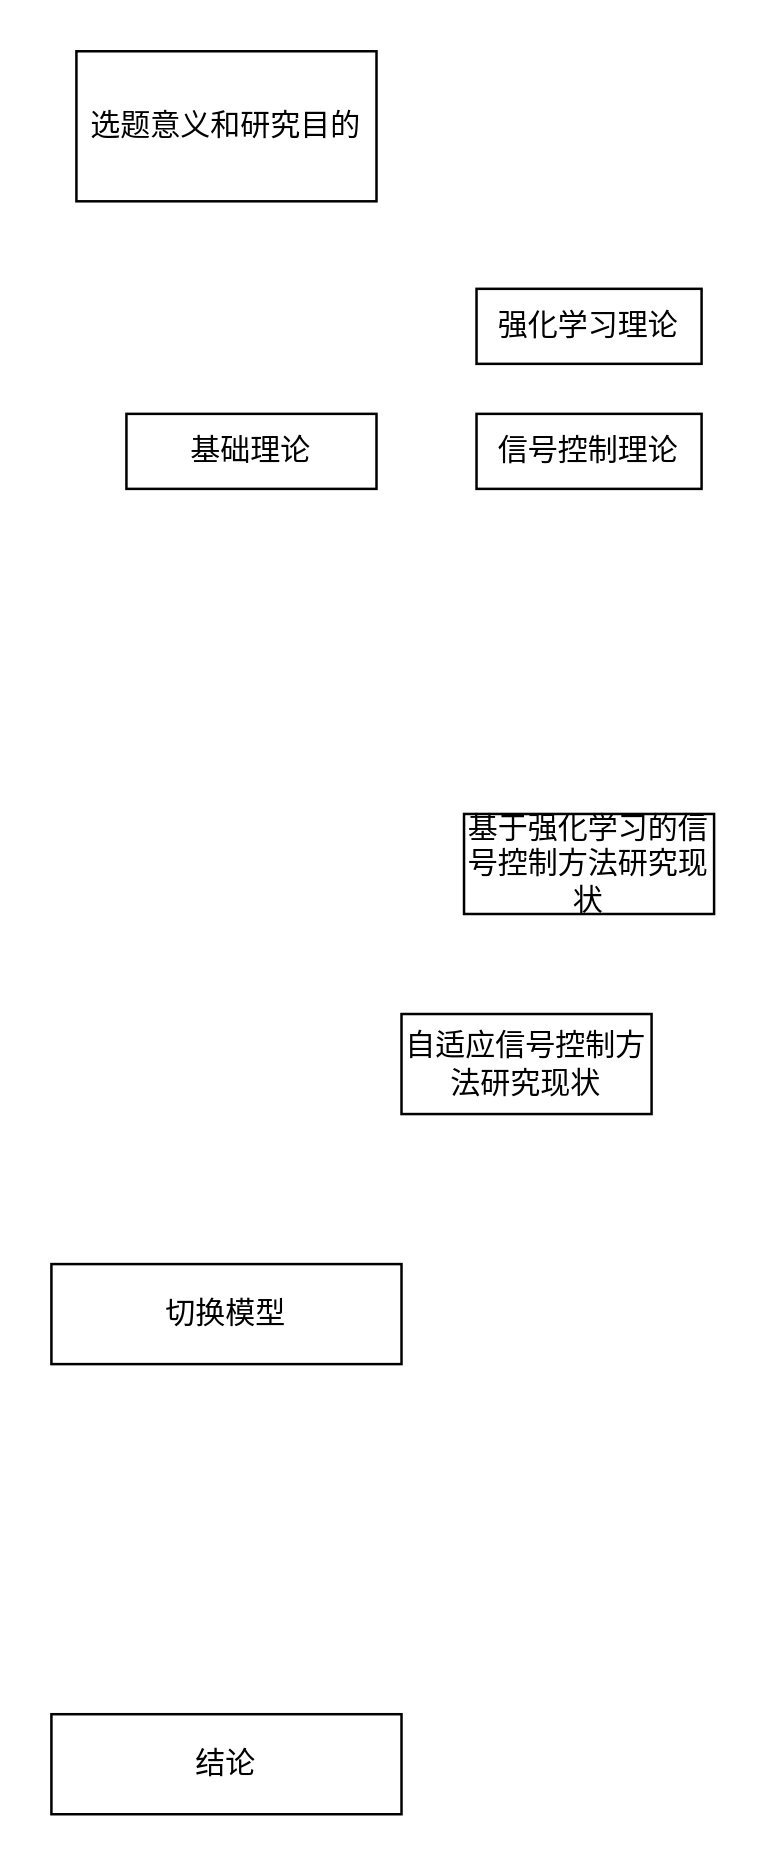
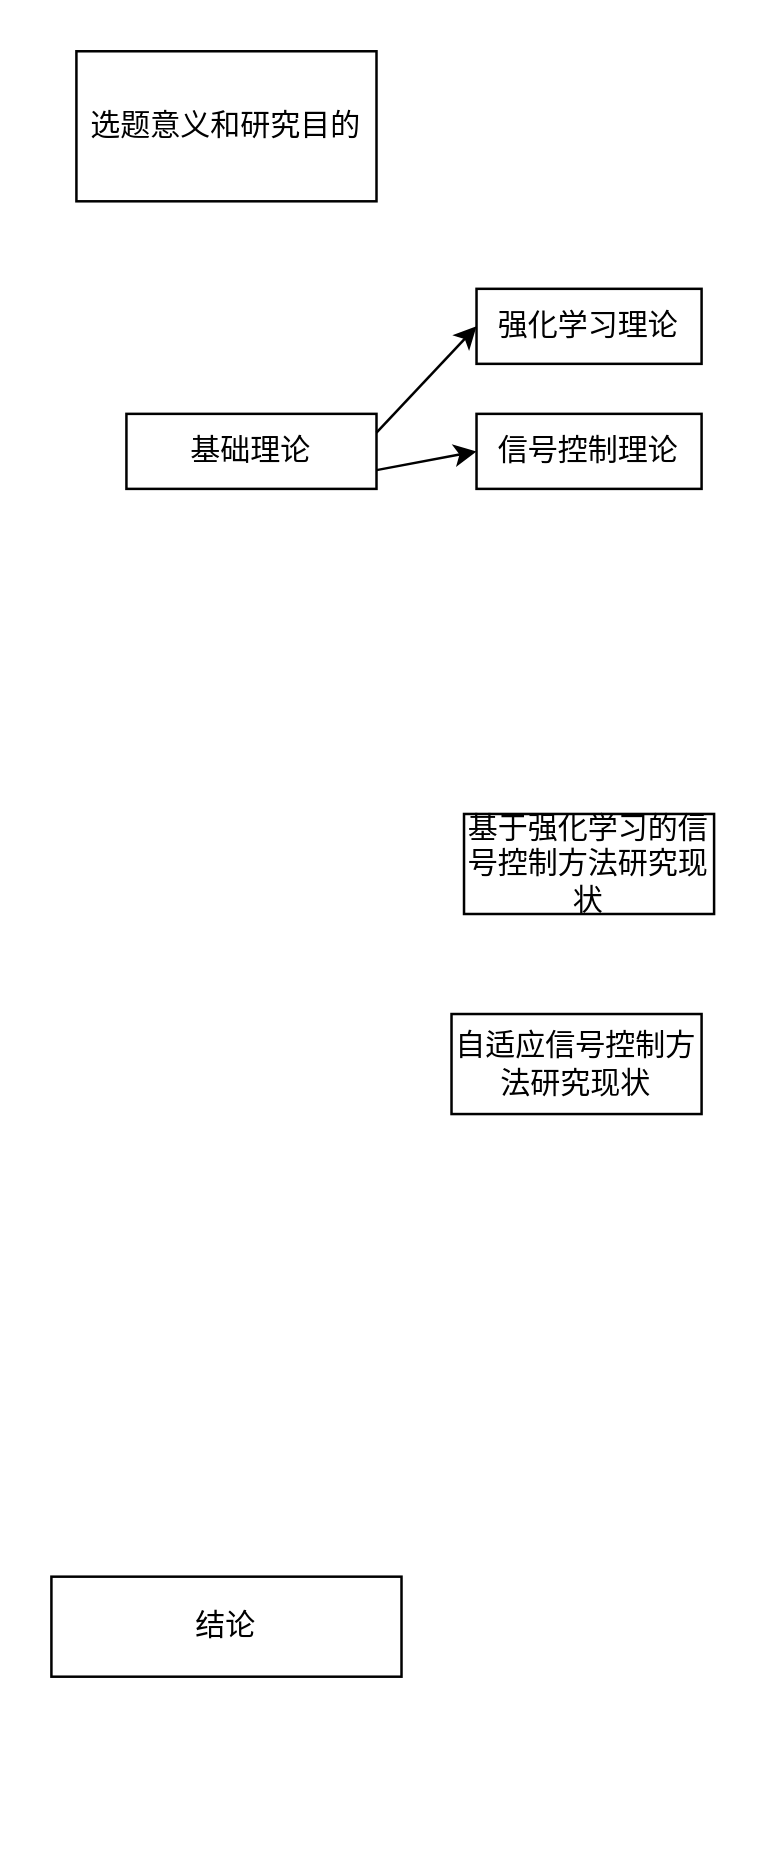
edge "基础理论" -> "强化学习理论": added
edge "基础理论" -> "信号控制理论": added
node "自适应信号控制方法研究现状": moved (526, 1064) -> (576, 1064)
node "切换模型": removed
node "结论": moved (226, 1764) -> (226, 1626)
